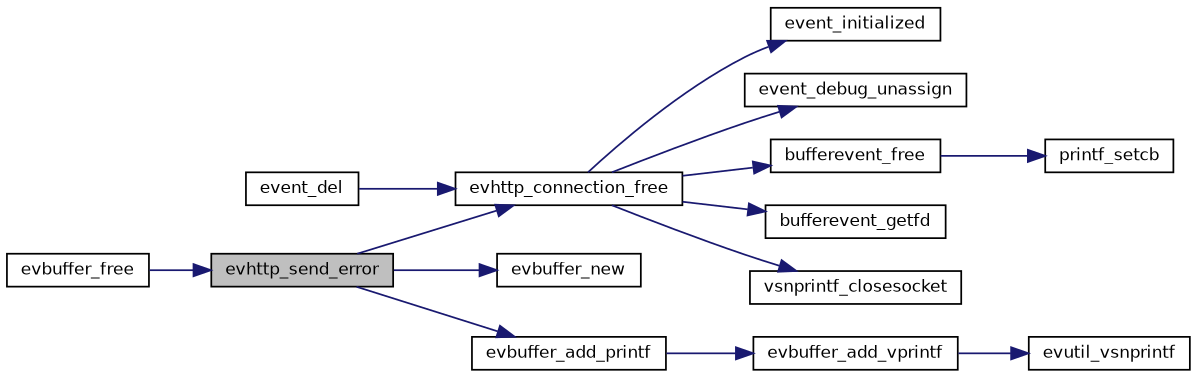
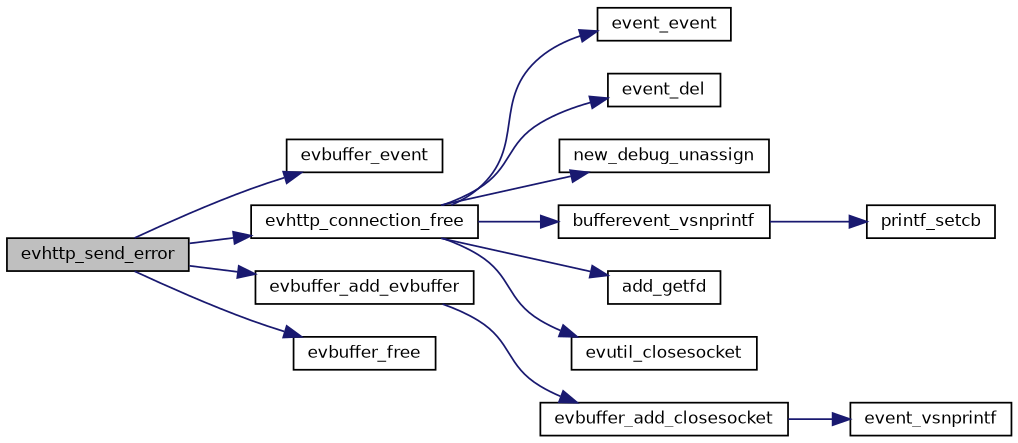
node "event_initialized": label "event_initialized" -> "event_event"
node "event_debug_unassign": label "event_debug_unassign" -> "new_debug_unassign"
node "bufferevent_free": label "bufferevent_free" -> "bufferevent_vsnprintf"
edge "event_del" -> "evhttp_connection_free": reversed
node "bufferevent_getfd": label "bufferevent_getfd" -> "add_getfd"
edge "evbuffer_free" -> "evhttp_send_error": reversed
node "evbuffer_new": label "evbuffer_new" -> "evbuffer_event"
node "vsnprintf_closesocket": label "vsnprintf_closesocket" -> "evutil_closesocket"
node "evbuffer_add_printf": label "evbuffer_add_printf" -> "evbuffer_add_evbuffer"
node "evbuffer_add_vprintf": label "evbuffer_add_vprintf" -> "evbuffer_add_closesocket"
node "evutil_vsnprintf": label "evutil_vsnprintf" -> "event_vsnprintf"
